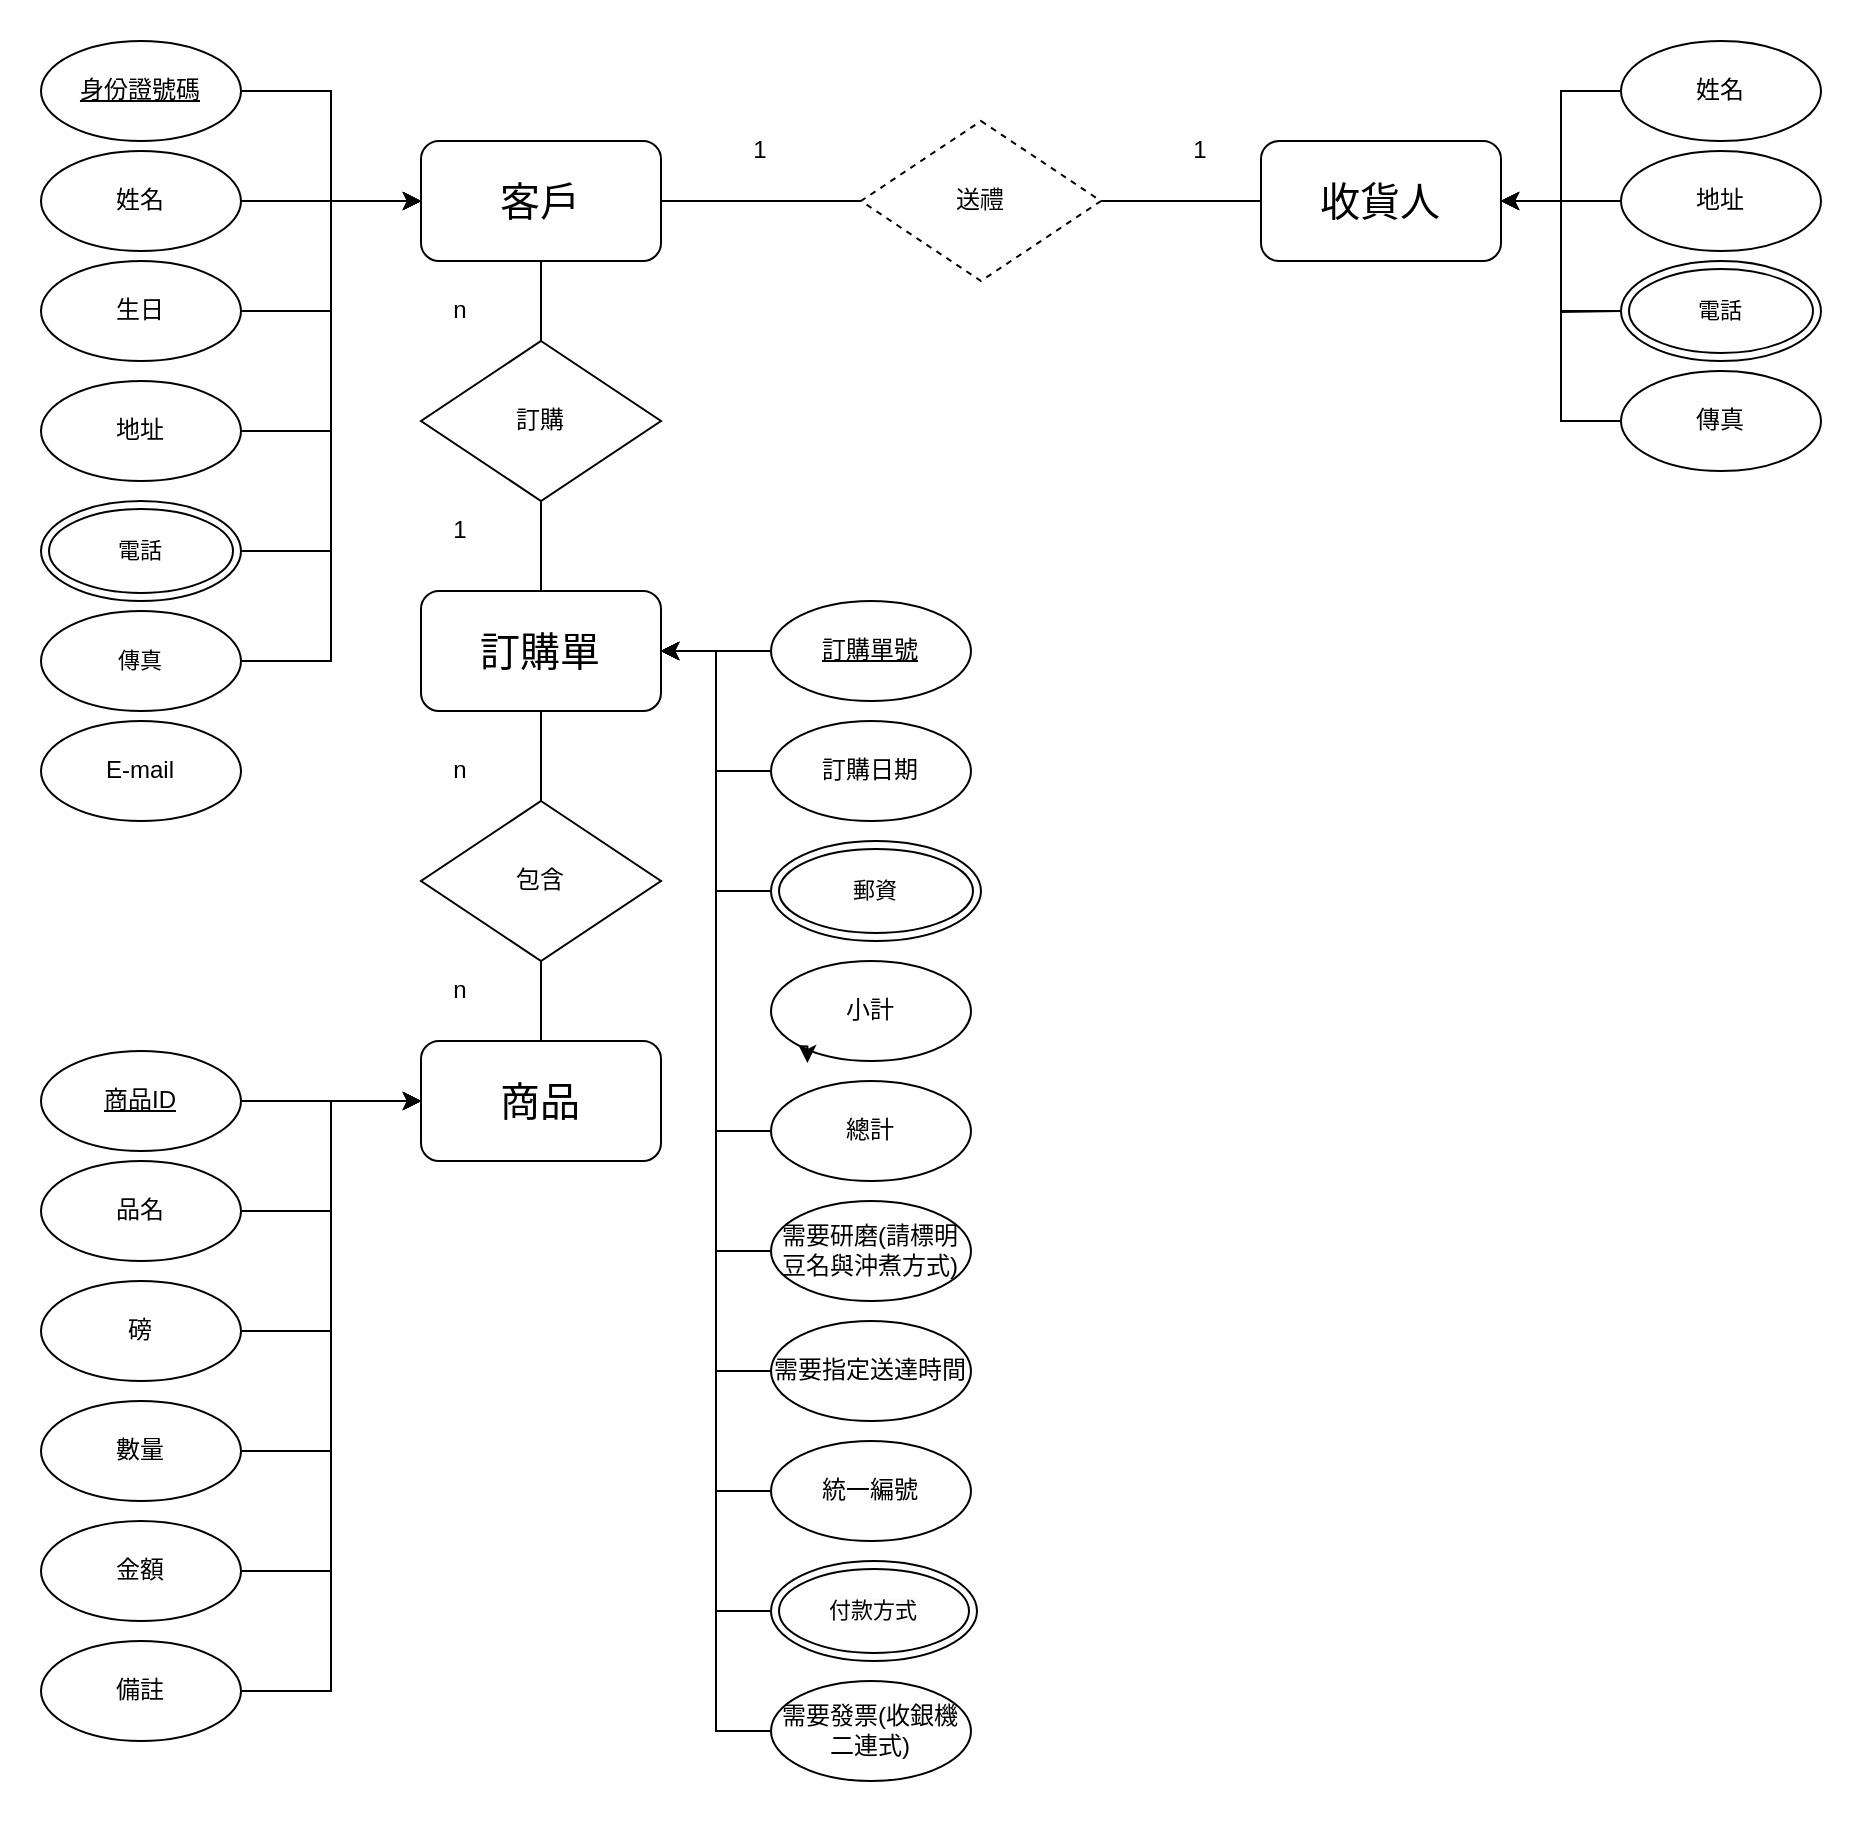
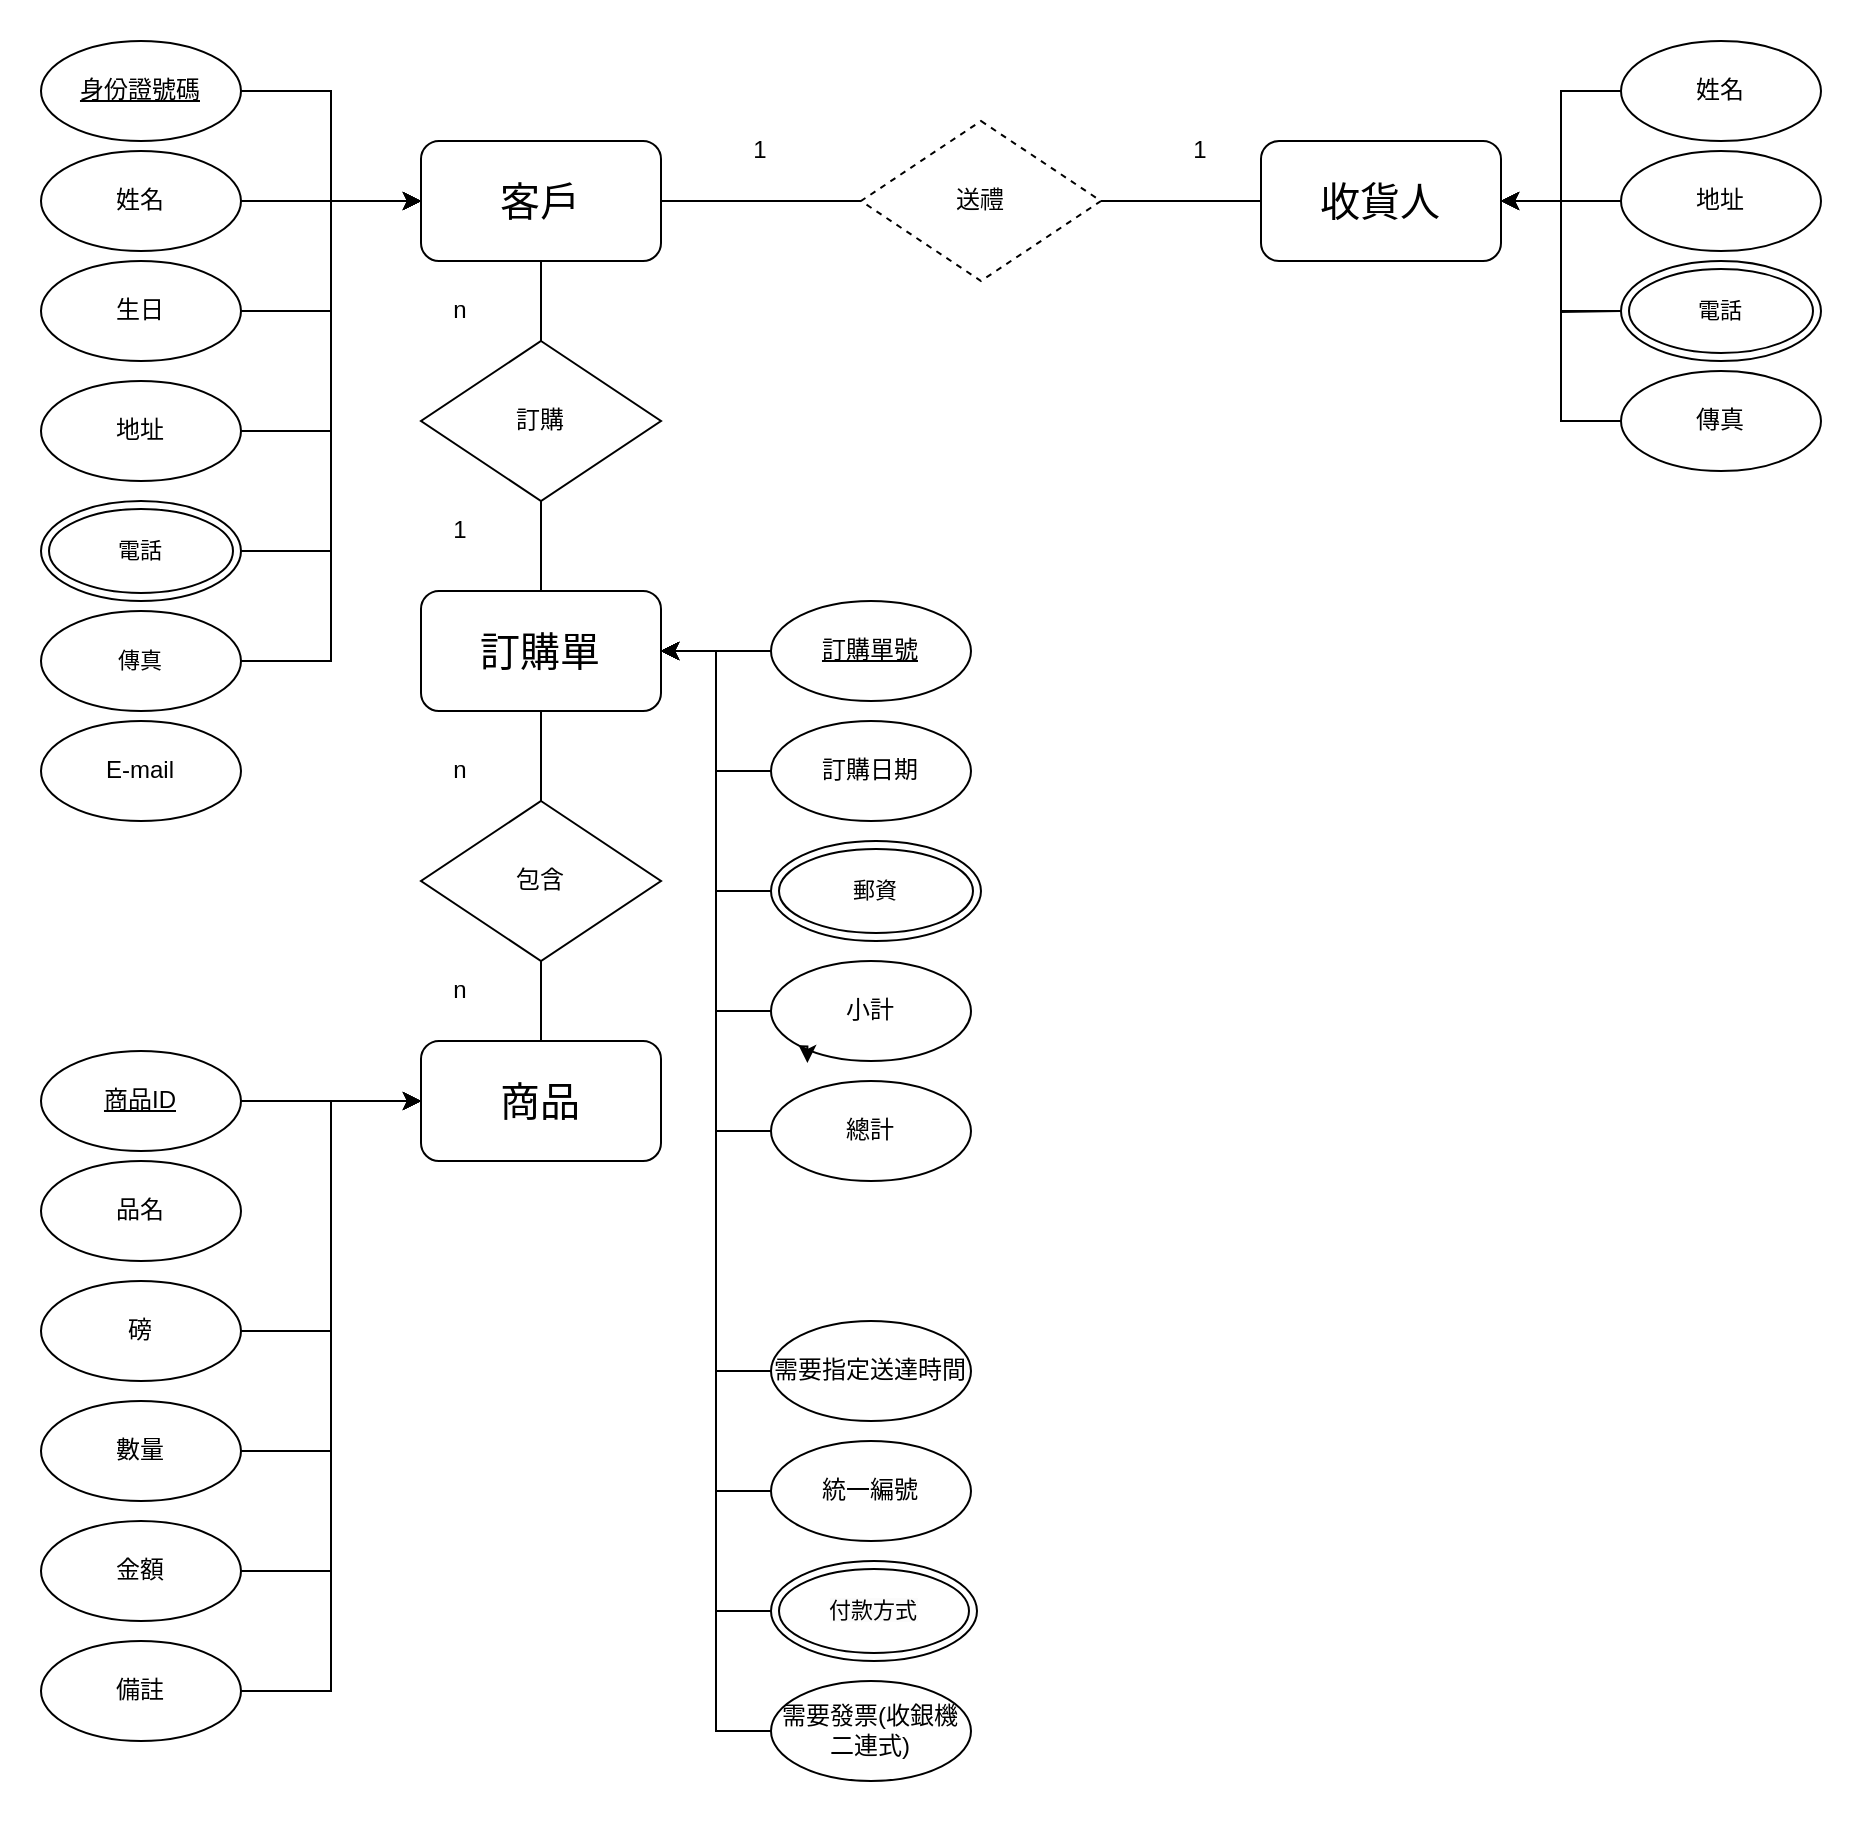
edge "小計" -> "訂購單": added
edge "品名" -> "商品": removed
edge "需要研磨(請標明豆名與沖煮方式)" -> "訂購單": removed
node "需要研磨(請標明豆名與沖煮方式)": removed
